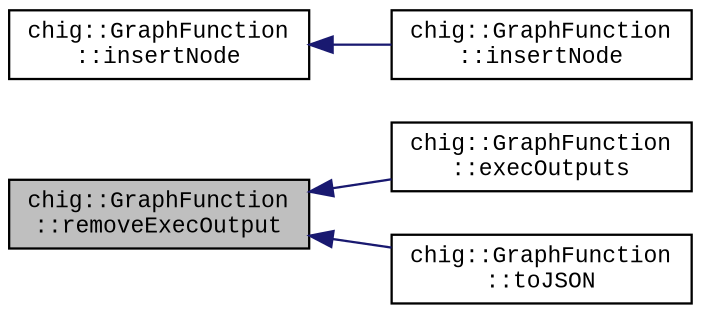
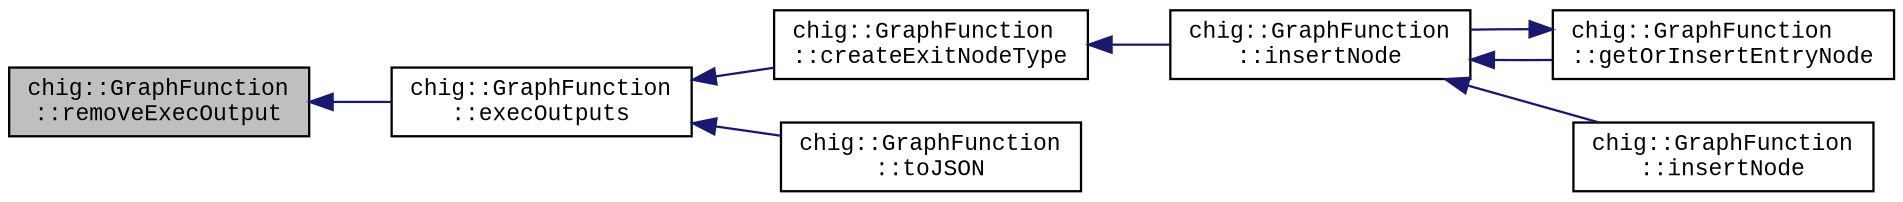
node "chig::GraphFunction ::createExitNodeType": added
node "chig::GraphFunction ::getOrInsertEntryNode": added
edge "chig::GraphFunction ::toJSON" -> "chig::GraphFunction ::removeExecOutput": now "chig::GraphFunction ::toJSON" -> "chig::GraphFunction ::execOutputs"
